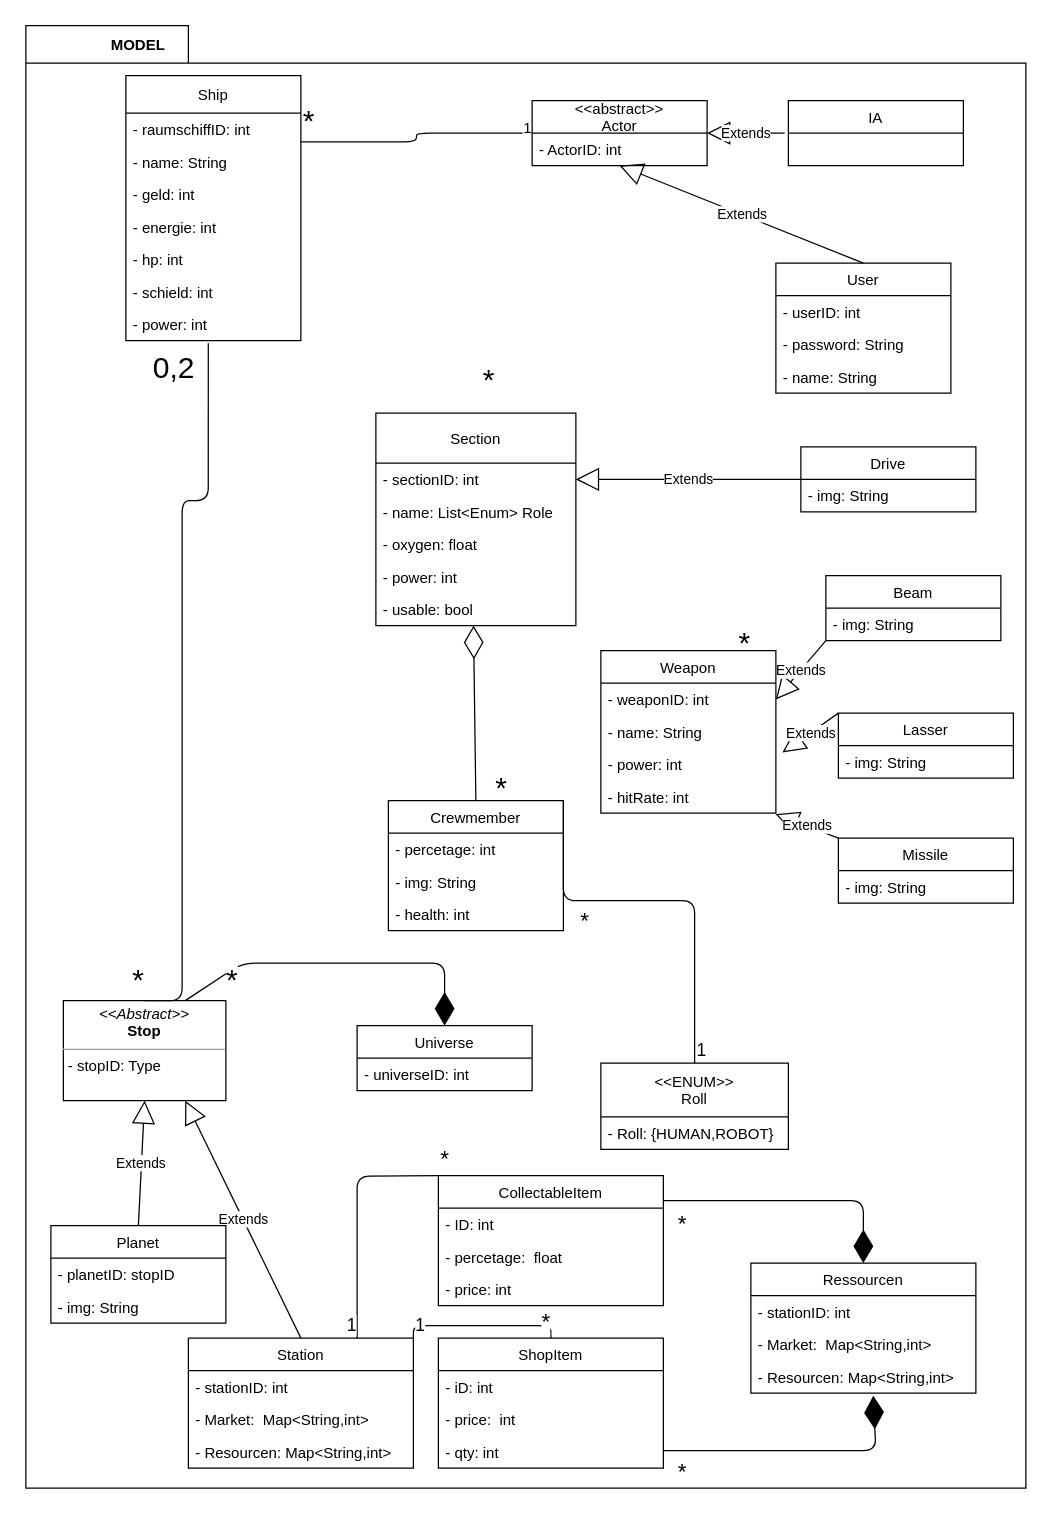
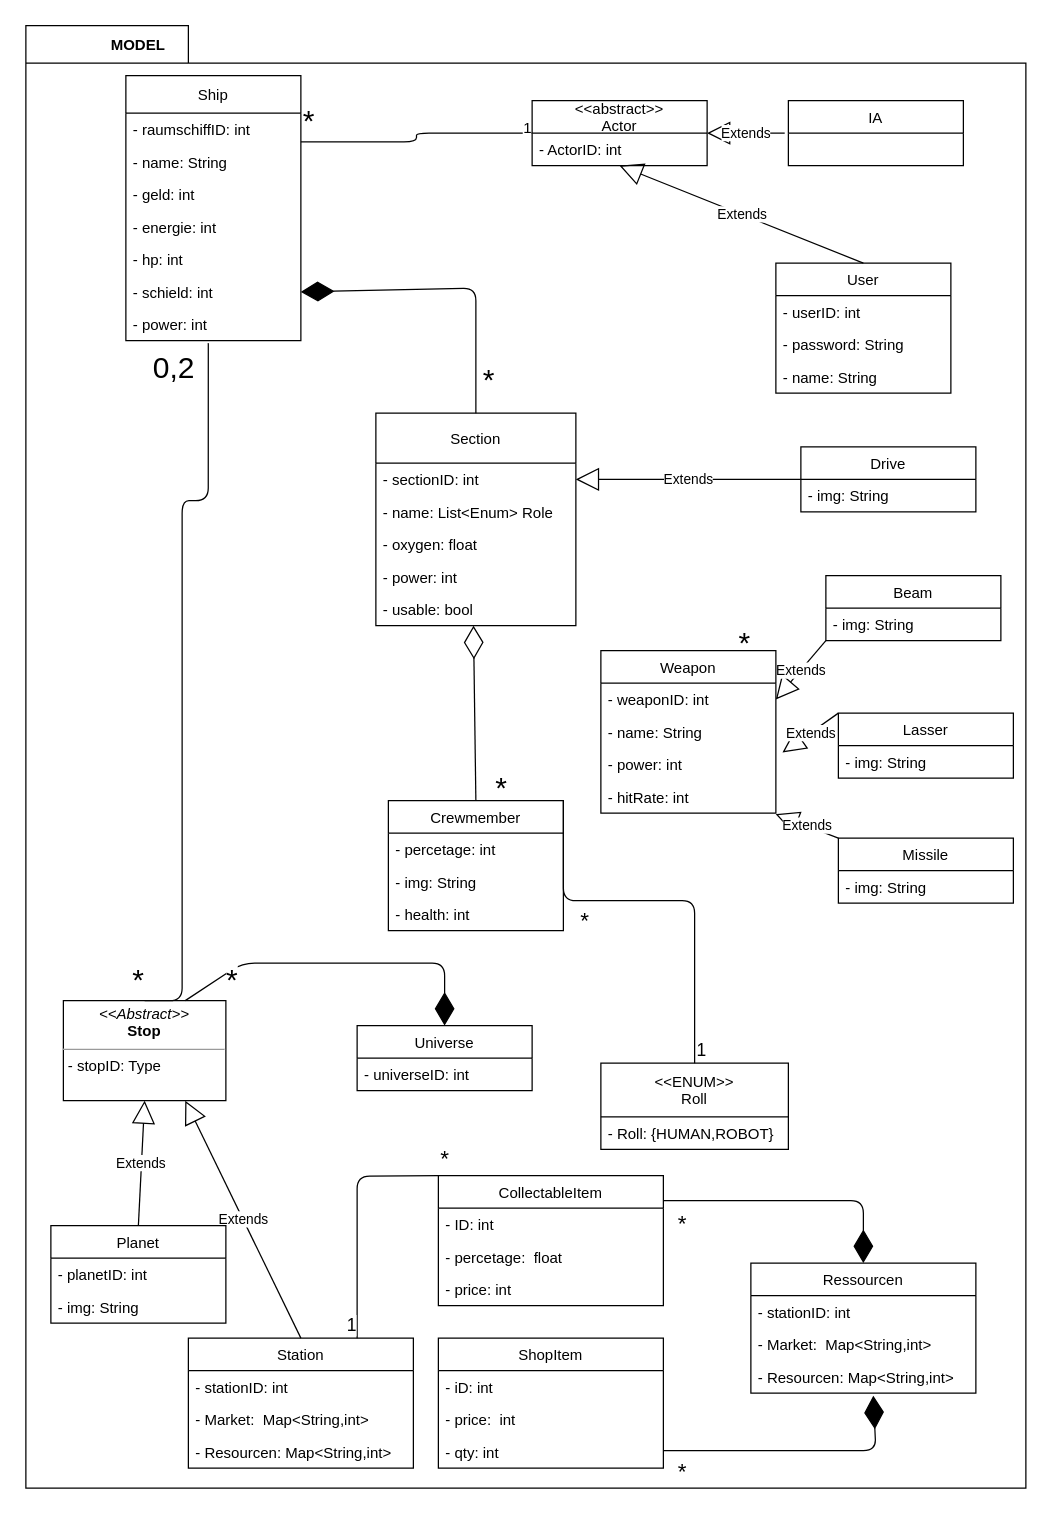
edge "Section" -> "- schield: int": added
node "- planetID: stopID": label "- planetID: stopID" -> "- planetID: int"
edge "Station" -- "ShopItem": removed, labels "1", "*"
